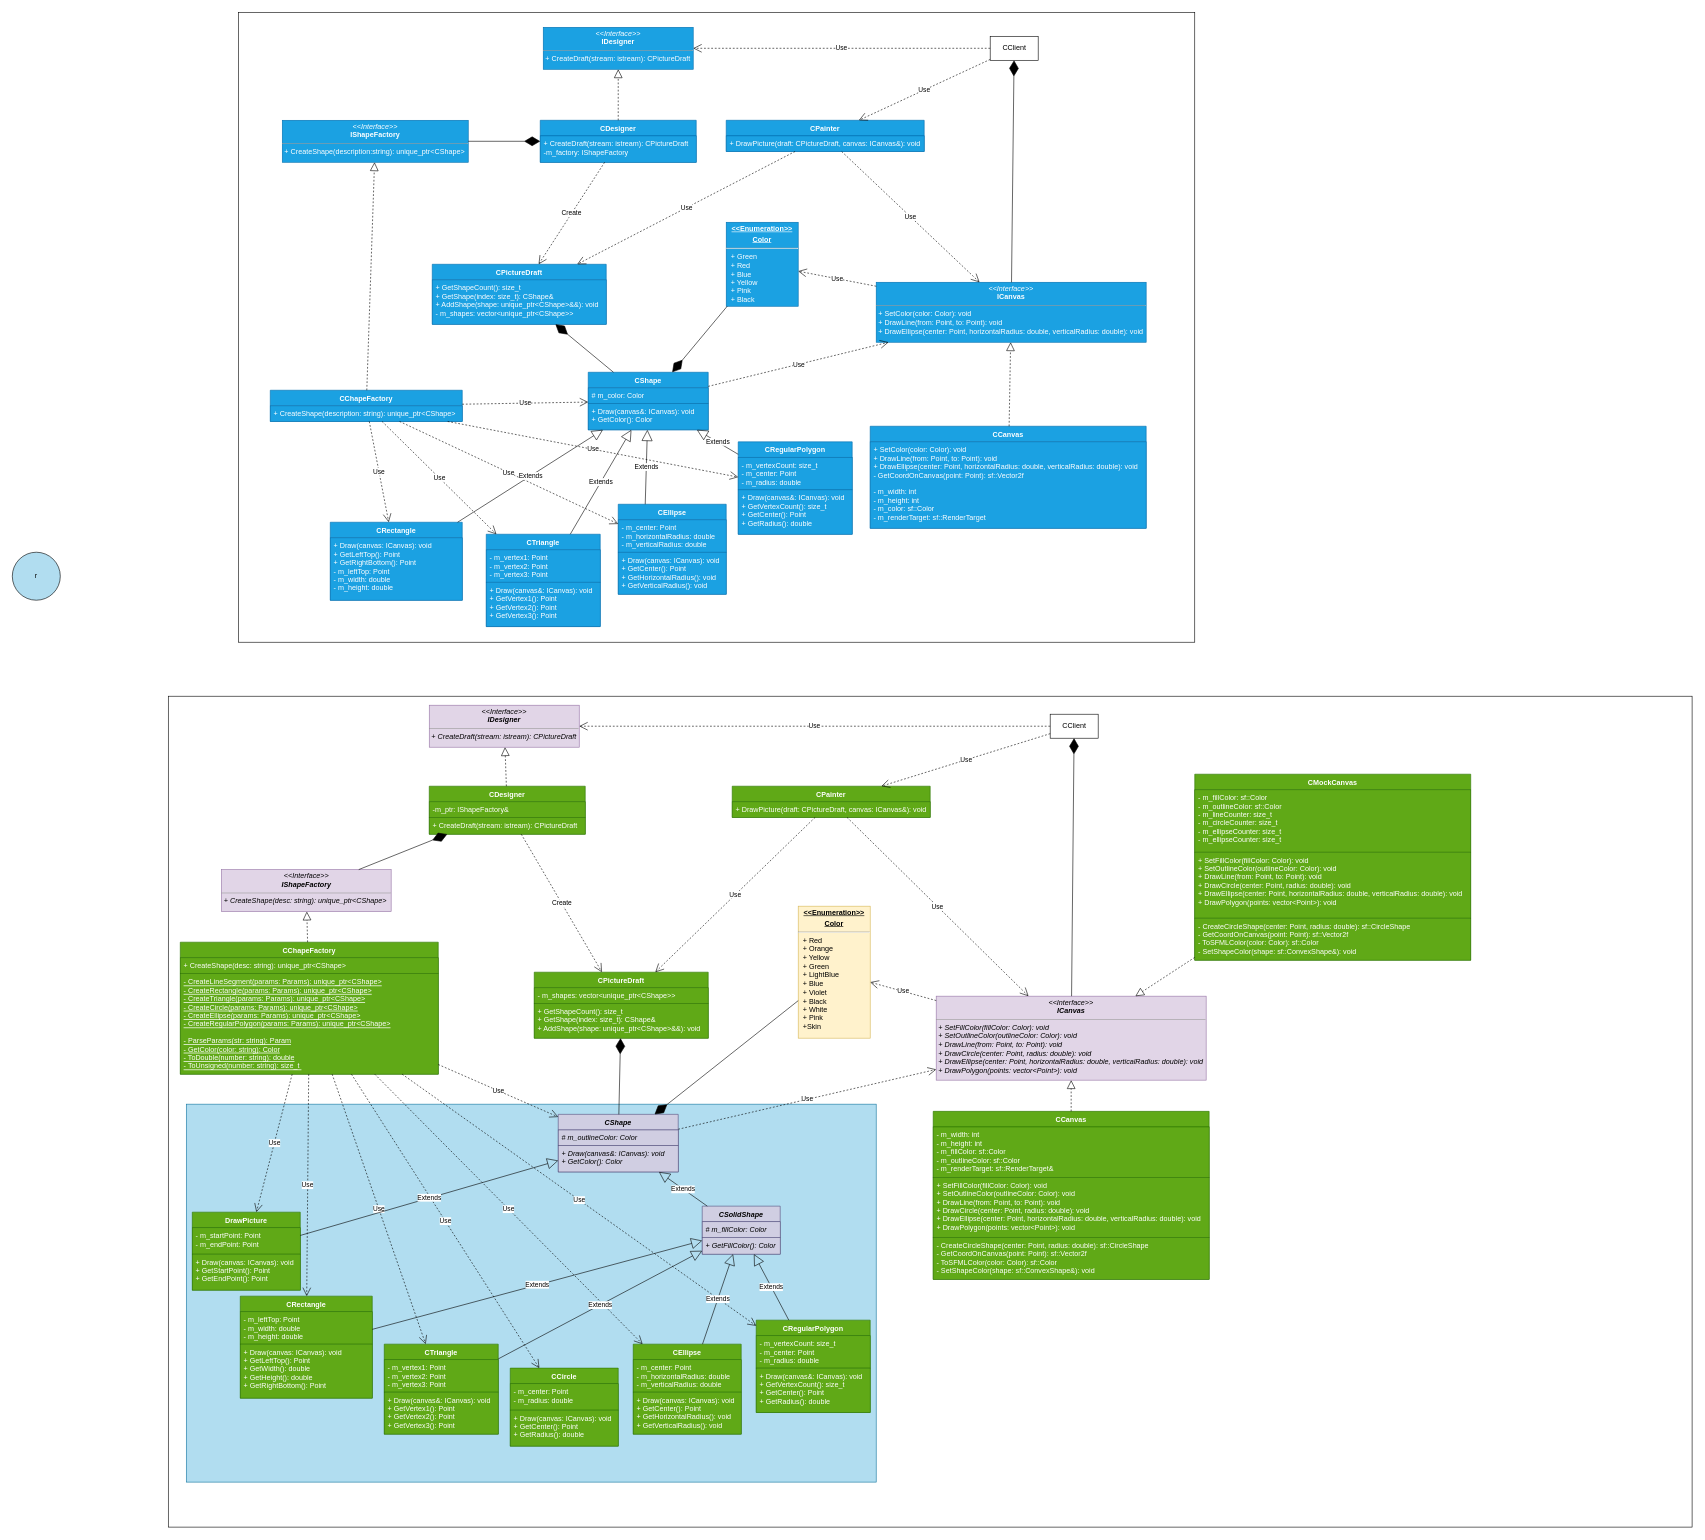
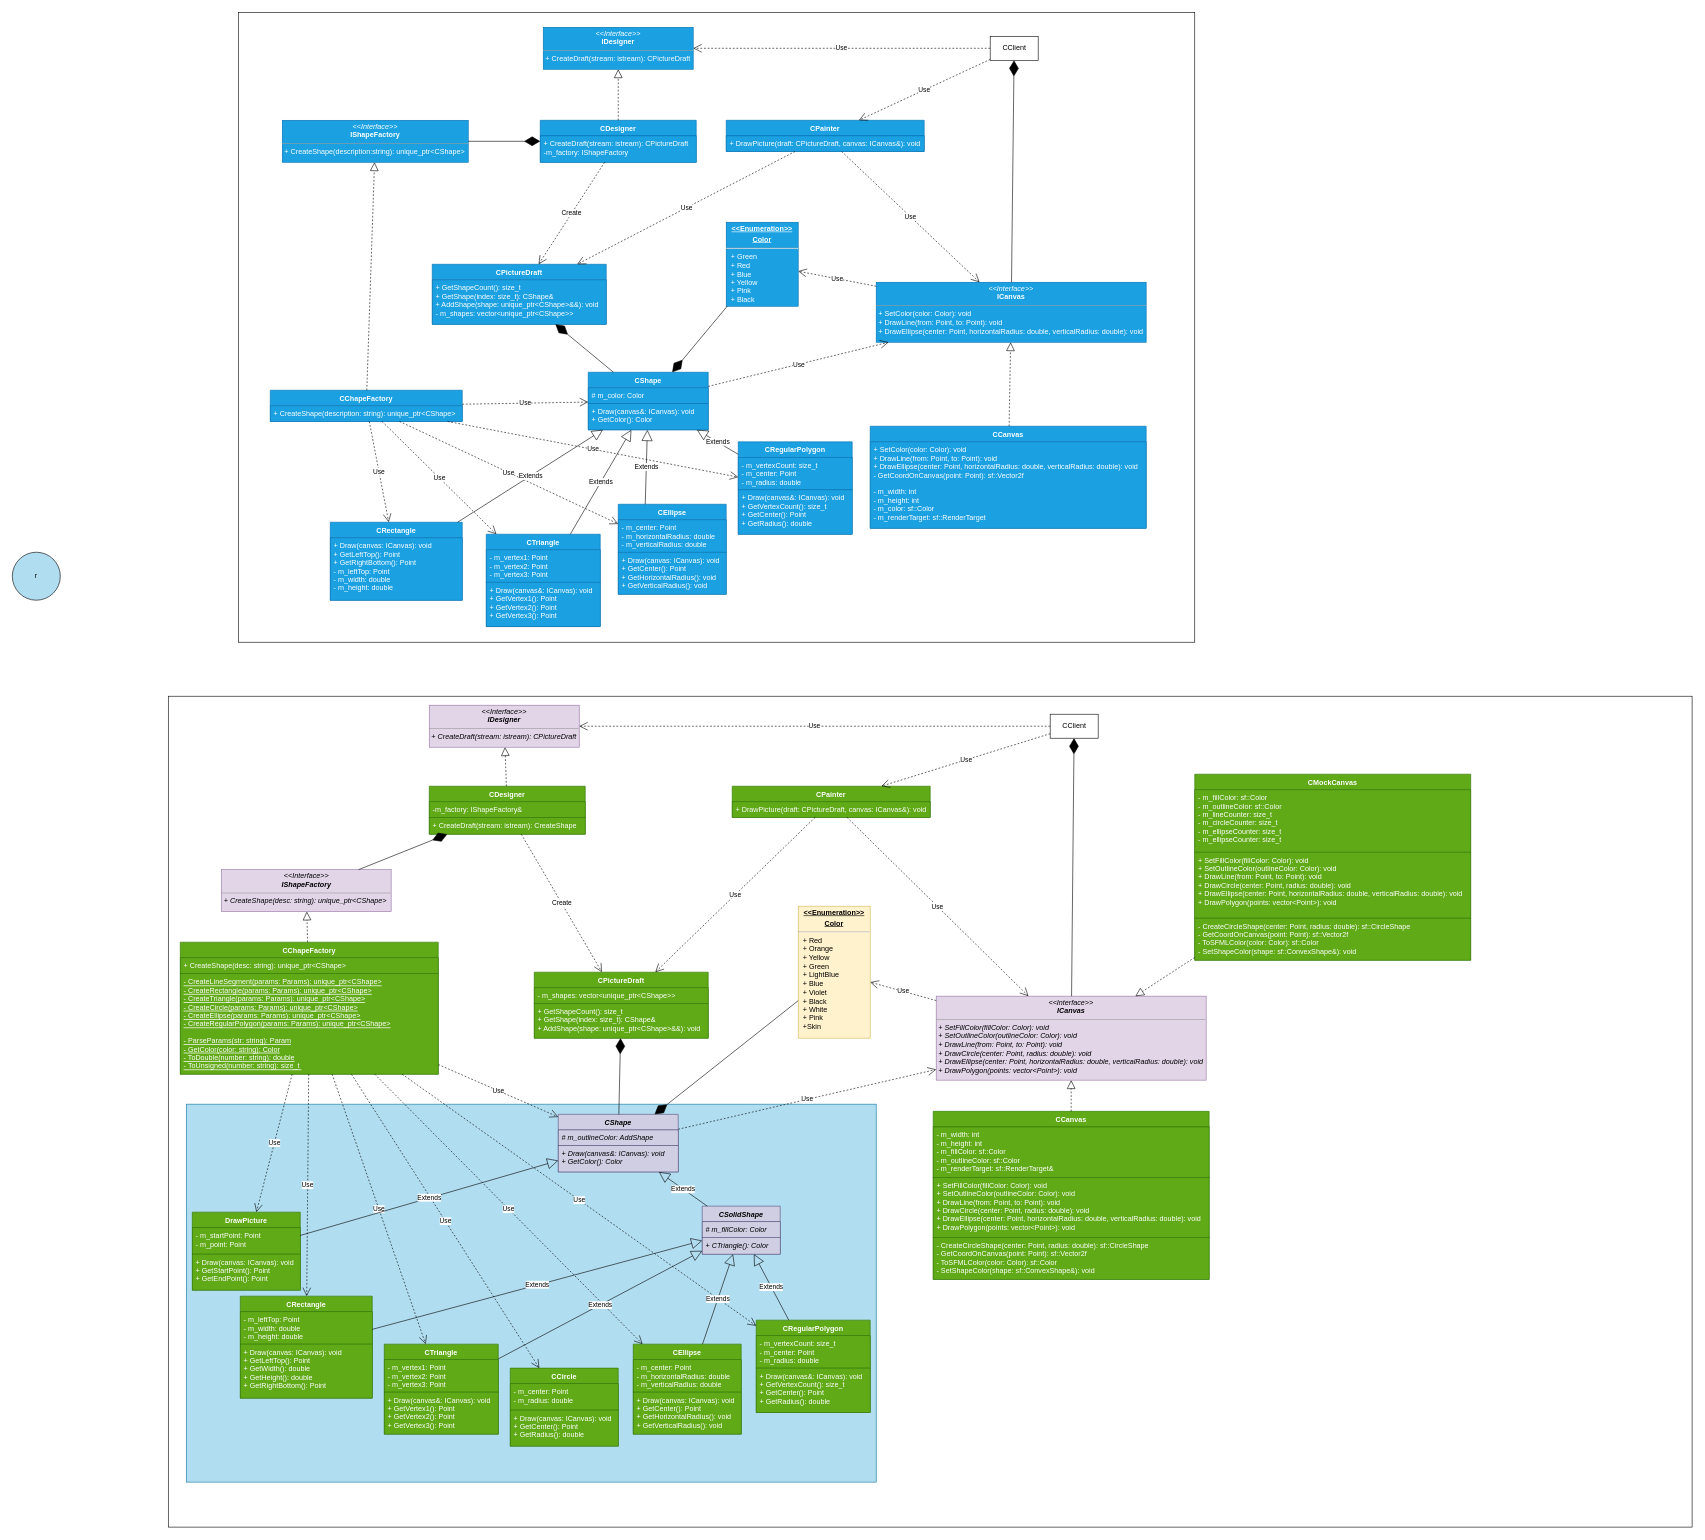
node "-m_ptr: IShapeFactory&": label "-m_ptr: IShapeFactory&" -> "-m_factory: IShapeFactory&"
node "+ CreateDraft(stream: istream): CPictureDraft": label "+ CreateDraft(stream: istream): CPictureDraft" -> "+ CreateDraft(stream: istream): CreateShape"
node "# m_outlineColor: Color": label "# m_outlineColor: Color" -> "# m_outlineColor: AddShape"
node "- m_startPoint: Point - m_endPoint: Point": label "- m_startPoint: Point - m_endPoint: Point" -> "- m_startPoint: Point - m_point: Point"
node "+ GetFillColor(): Color": label "+ GetFillColor(): Color" -> "+ CTriangle(): Color"
